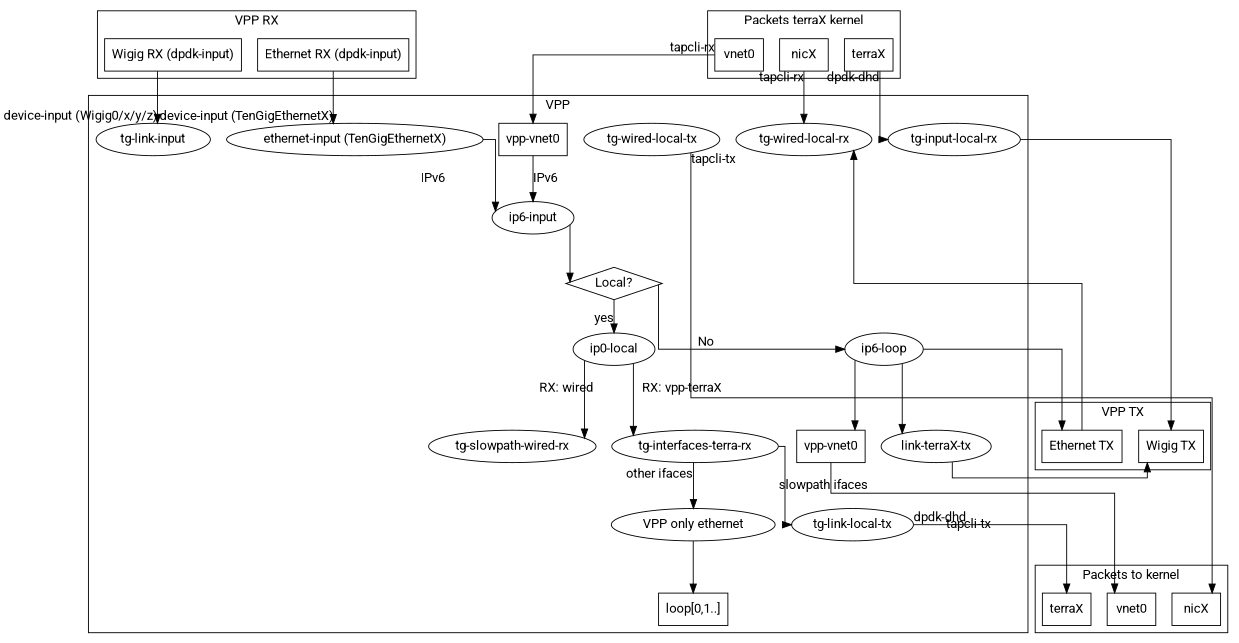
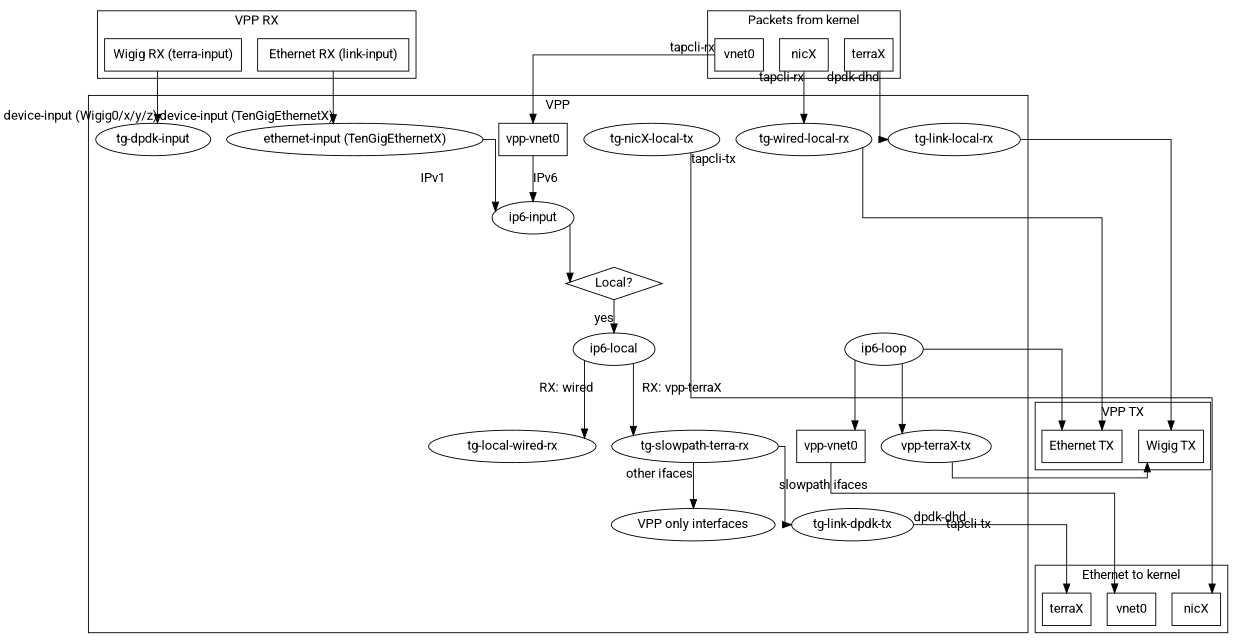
cluster "Packets terraX kernel": label "Packets terraX kernel" -> "Packets from kernel"
node "Wigig RX (dpdk-input)": label "Wigig RX (dpdk-input)" -> "Wigig RX (terra-input)"
node "Ethernet RX (dpdk-input)": label "Ethernet RX (dpdk-input)" -> "Ethernet RX (link-input)"
node "tg-link-input": label "tg-link-input" -> "tg-dpdk-input"
node "tg-wired-local-tx": label "tg-wired-local-tx" -> "tg-nicX-local-tx"
node "tg-input-local-rx": label "tg-input-local-rx" -> "tg-link-local-rx"
edge "ethernet-input (TenGigEthernetX)" -> "ip6-input": label "IPv6" -> "IPv1"
edge "Ethernet TX" -> "tg-wired-local-rx": reversed
node "ip0-local": label "ip0-local" -> "ip6-local"
edge "Local?" -> "ip6-loop": removed, label "No"
node "tg-slowpath-wired-rx": label "tg-slowpath-wired-rx" -> "tg-local-wired-rx"
node "tg-interfaces-terra-rx": label "tg-interfaces-terra-rx" -> "tg-slowpath-terra-rx"
node "link-terraX-tx": label "link-terraX-tx" -> "vpp-terraX-tx"
node "VPP only ethernet": label "VPP only ethernet" -> "VPP only interfaces"
node "tg-link-local-tx": label "tg-link-local-tx" -> "tg-link-dpdk-tx"
cluster "Packets to kernel": label "Packets to kernel" -> "Ethernet to kernel"
node "loop[0,1..]": removed
